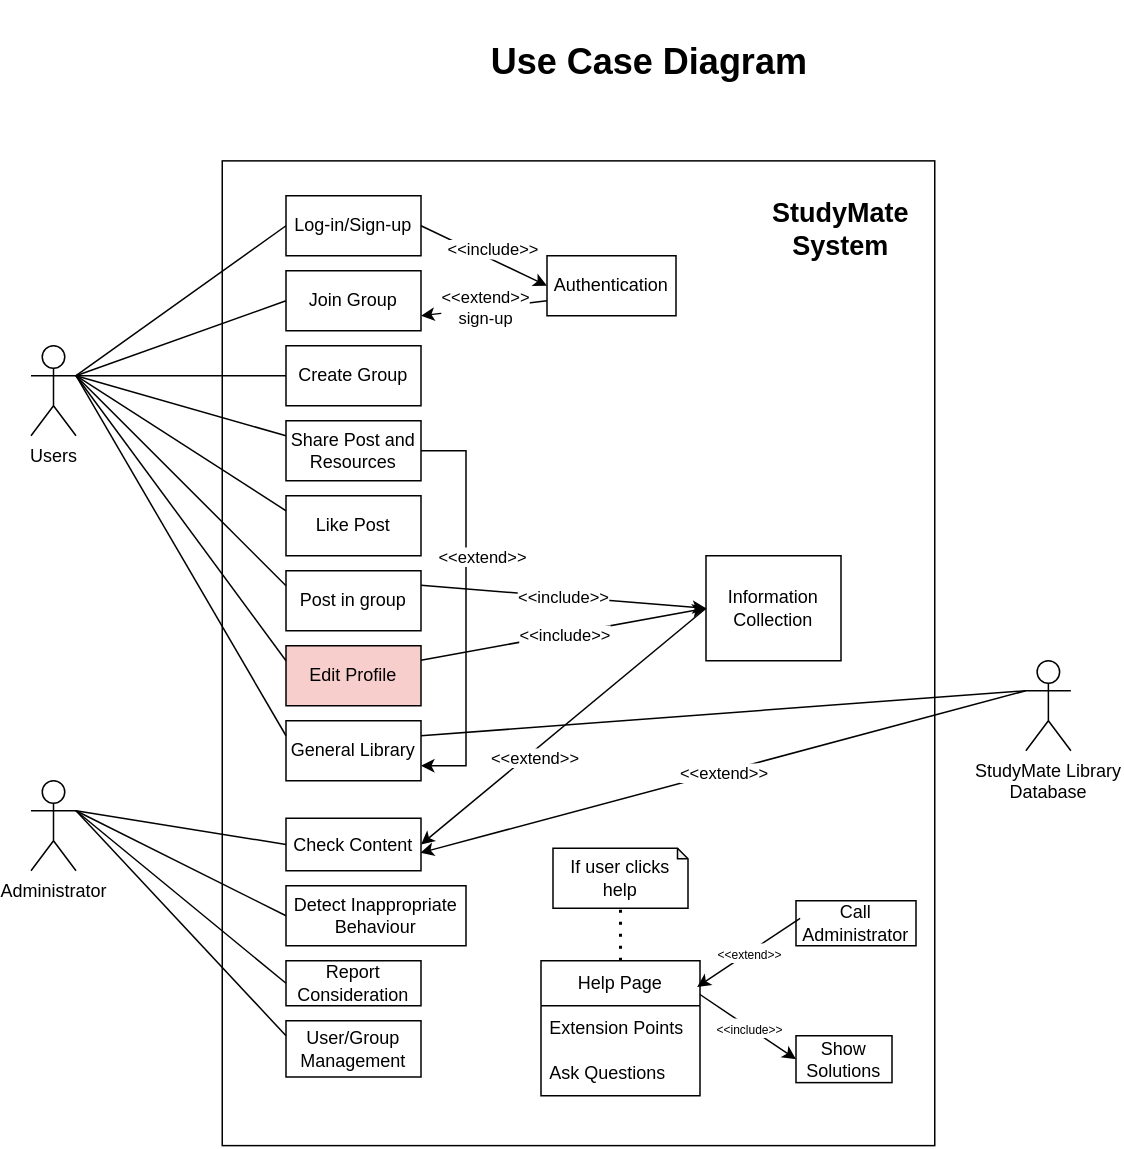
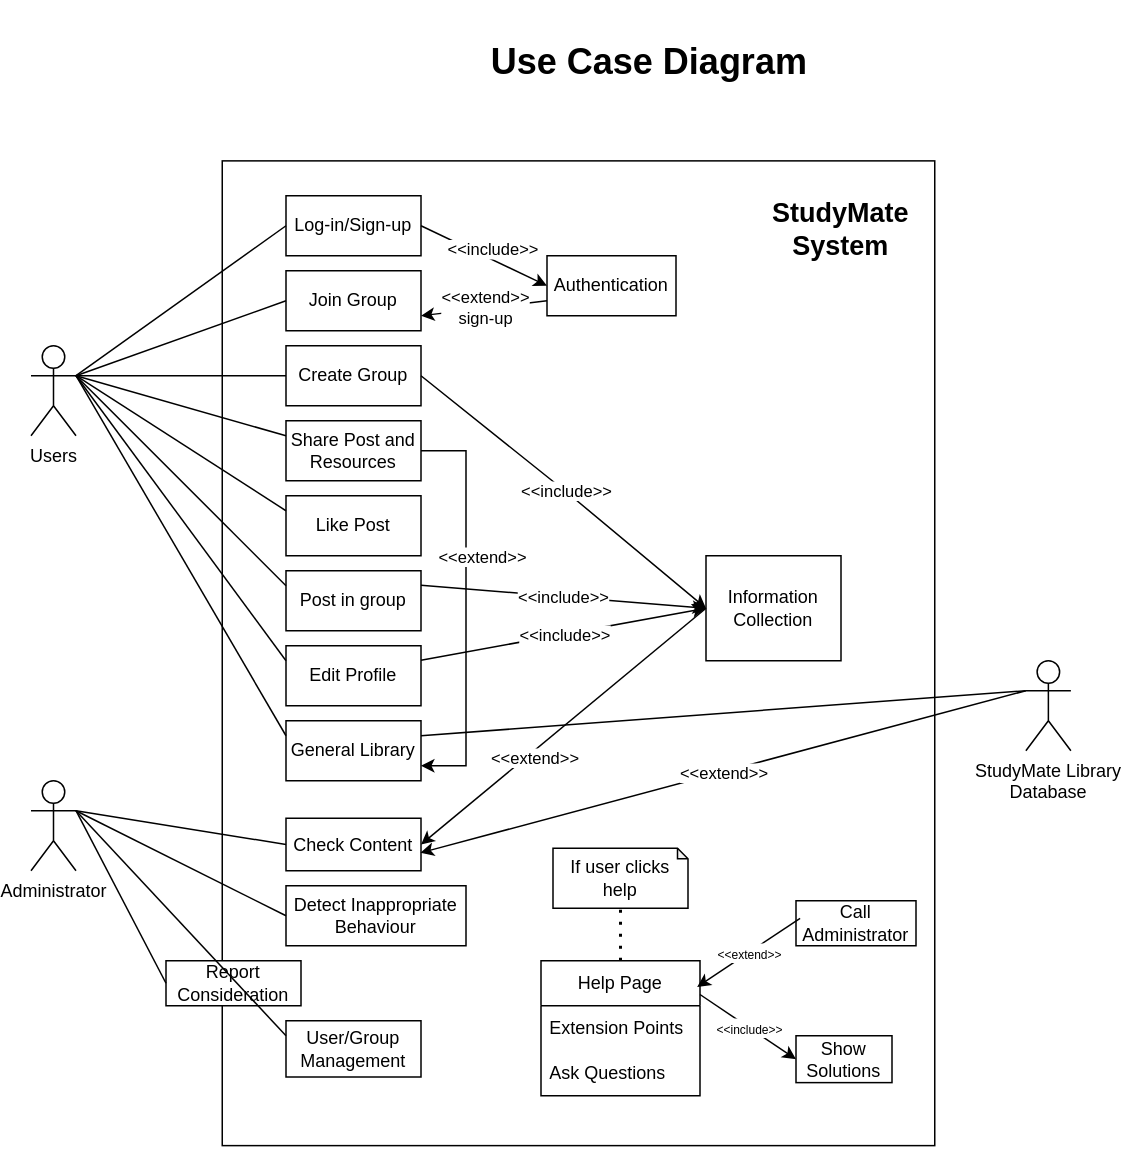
edge "Create Group" -> "Information Collection": added, label "<<include>>"
node "Edit Profile": fillcolor #f8cecc -> #ffffff
node "Report Consideration": moved (353, 983) -> (233, 983)
